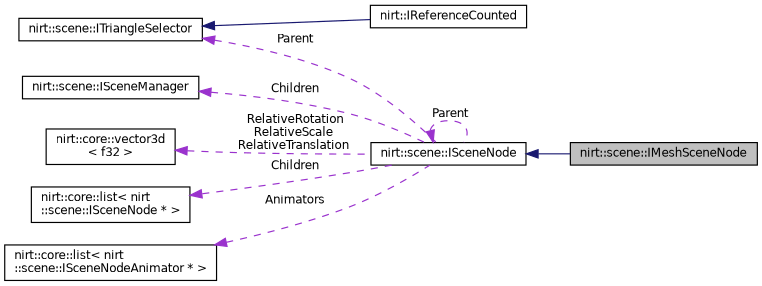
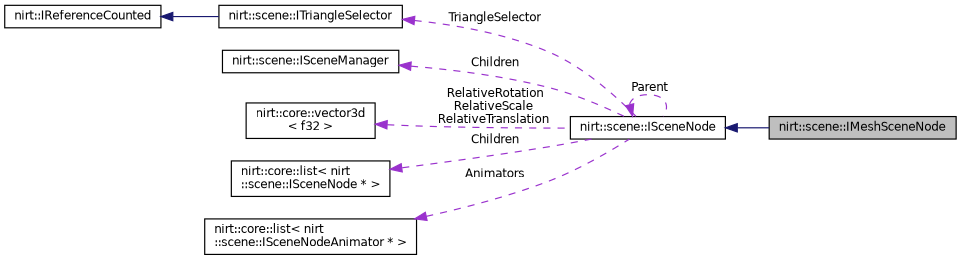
edge "nirt::IReferenceCounted" -> "nirt::scene::ITriangleSelector": reversed
edge "nirt::scene::ISceneNode" -> "nirt::scene::ITriangleSelector": label " Parent" -> " TriangleSelector"
